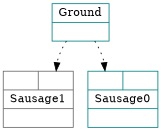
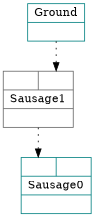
edge "Ground" -> "Sausage0": now "Sausage1" -> "Sausage0"
